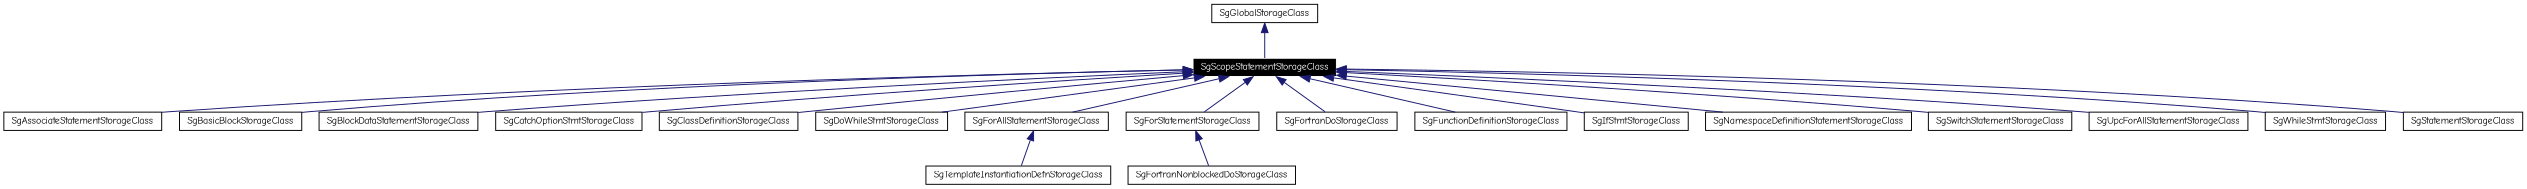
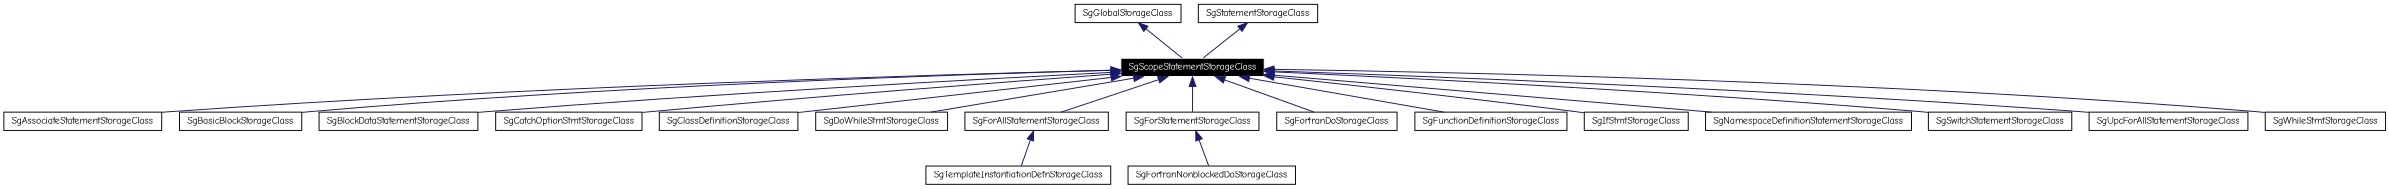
edge "SgStatementStorageClass" -> "SgScopeStatementStorageClass": reversed
